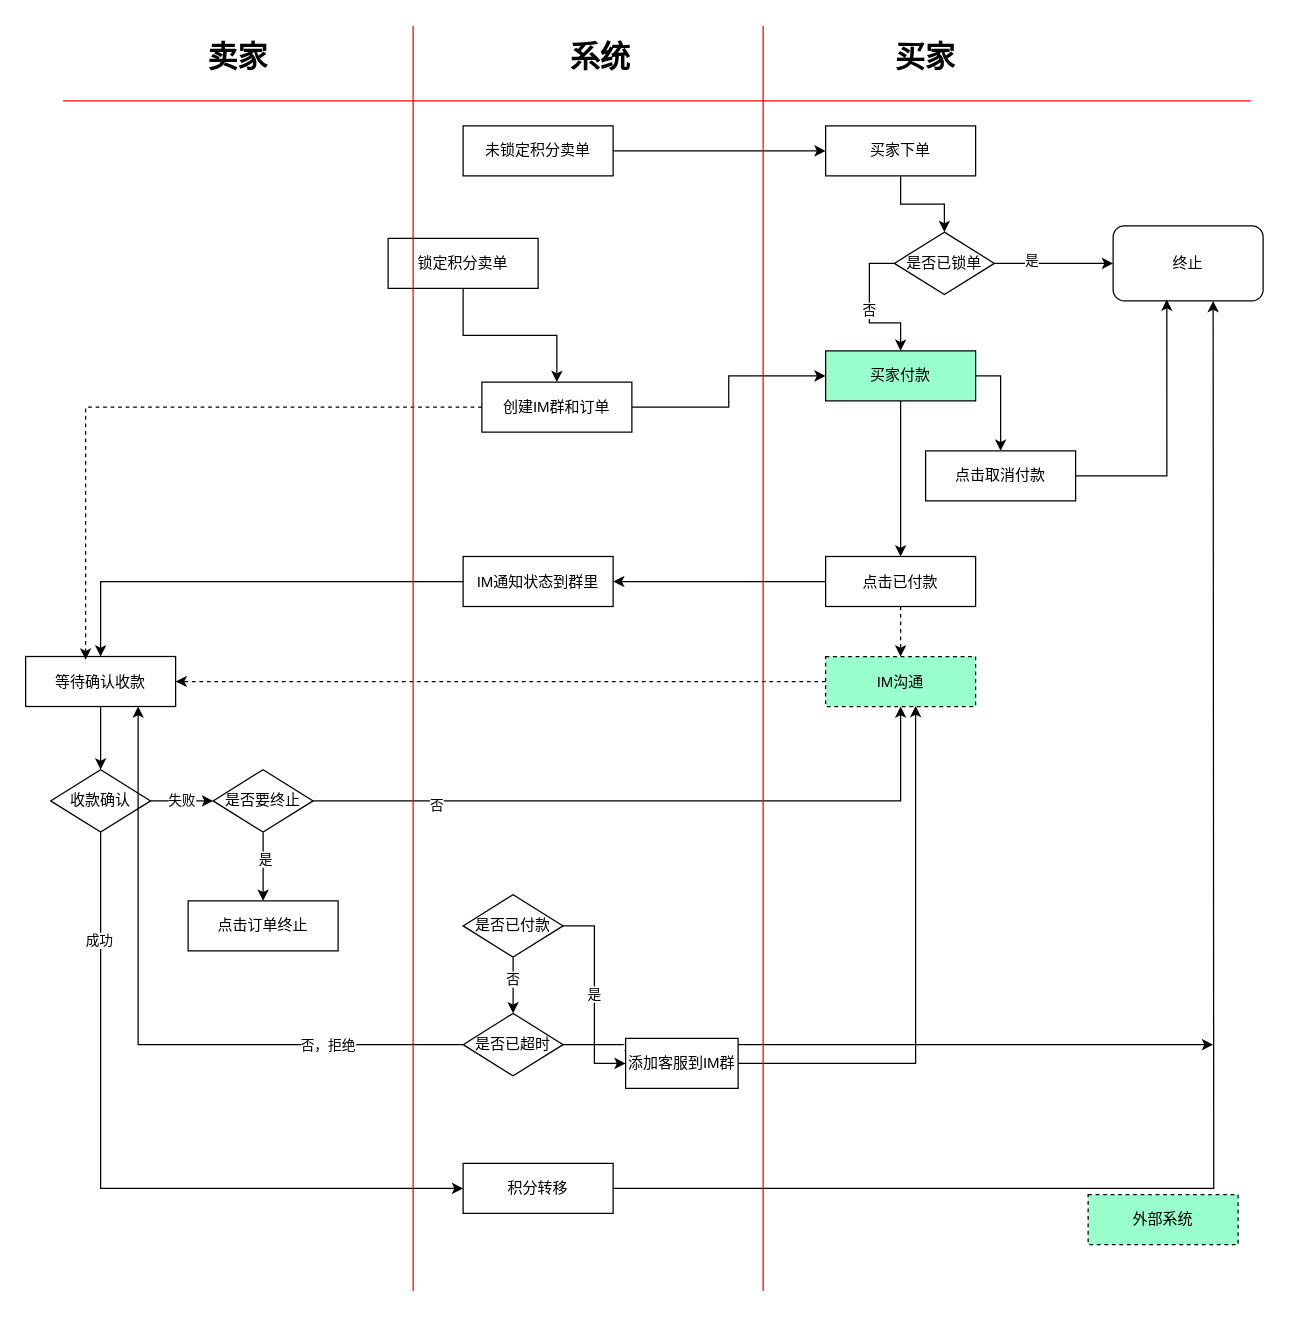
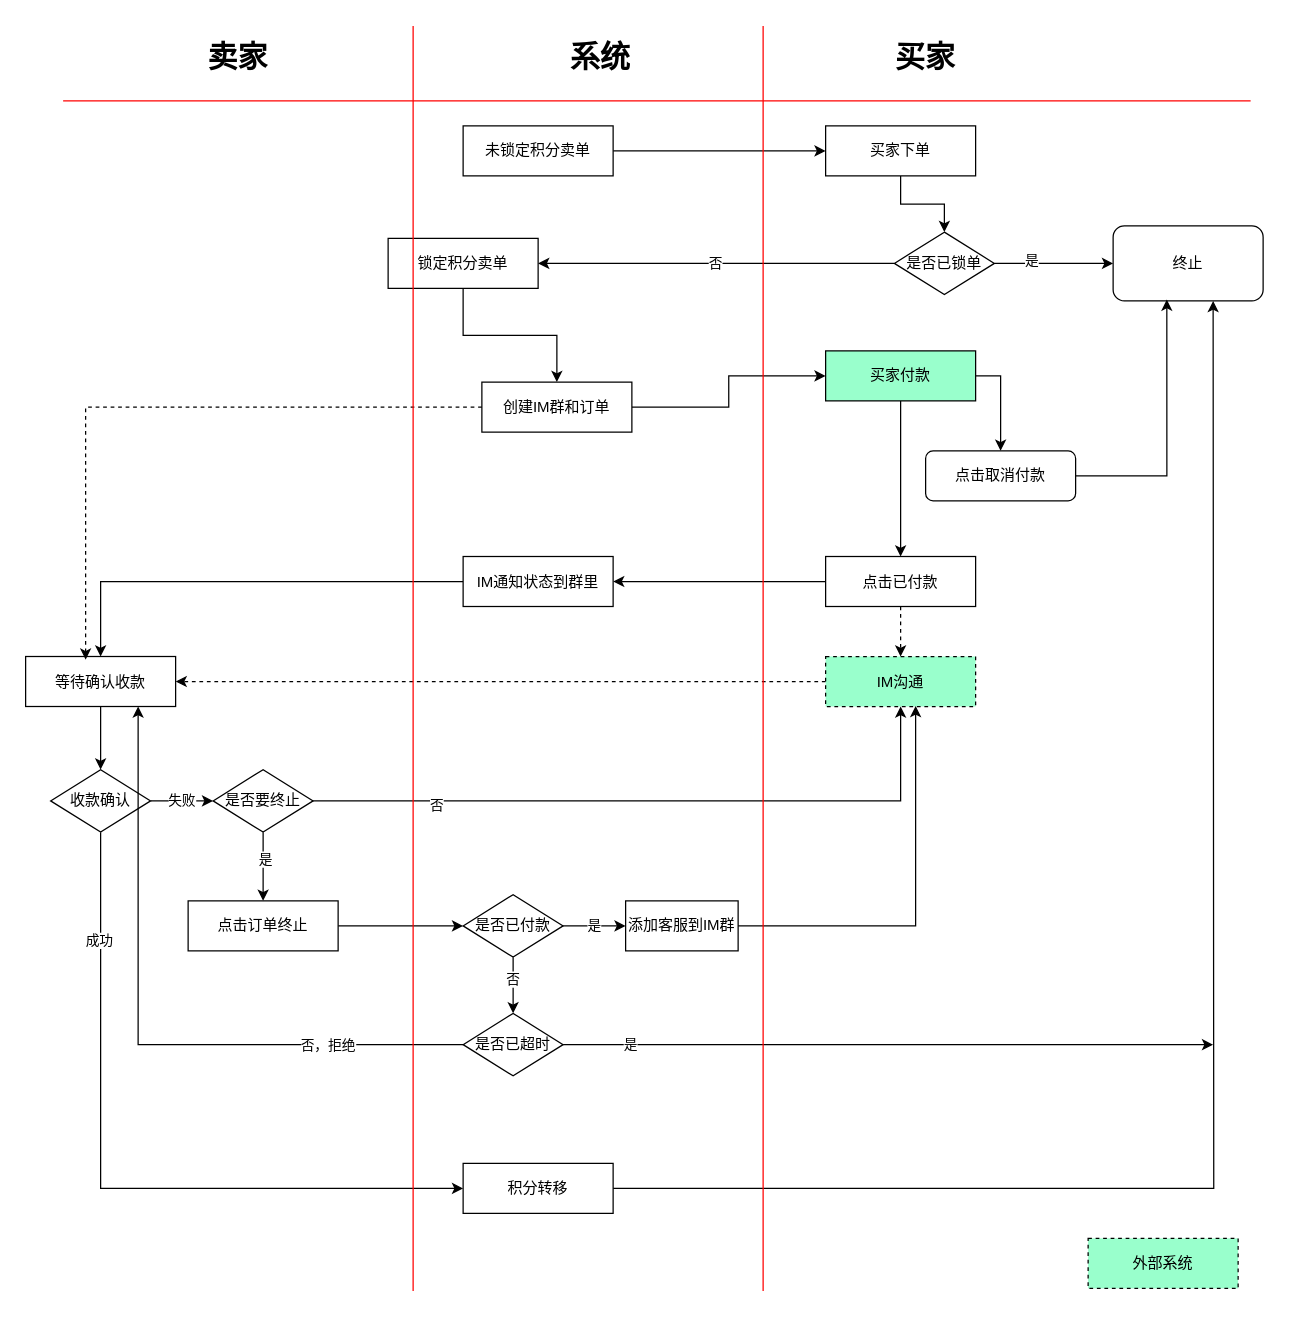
edge "是否已锁单" -> "买家付款": now "是否已锁单" -> "锁定积分卖单"
node "点击取消付款": shape rectangle -> rounded rectangle
edge "点击订单终止" -> "是否已付款": added
node "添加客服到IM群": moved (682, 1063) -> (682, 926)
node "外部系统": moved (1163, 1219) -> (1163, 1263)
